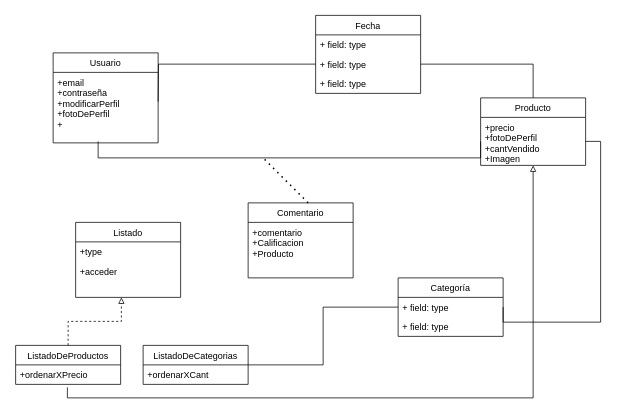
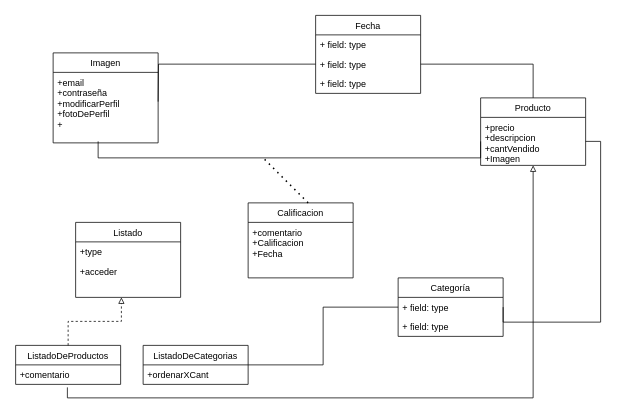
node "Usuario": label "Usuario" -> "Imagen"
node "+precio +fotoDePerfil +cantVendido +Imagen": label "+precio +fotoDePerfil +cantVendido +Imagen" -> "+precio +descripcion +cantVendido +Imagen"
node "Comentario": label "Comentario" -> "Calificacion"
node "+comentario +Calificacion +Producto": label "+comentario +Calificacion +Producto" -> "+comentario +Calificacion +Fecha"
node "+ordenarXPrecio": label "+ordenarXPrecio" -> "+comentario"
